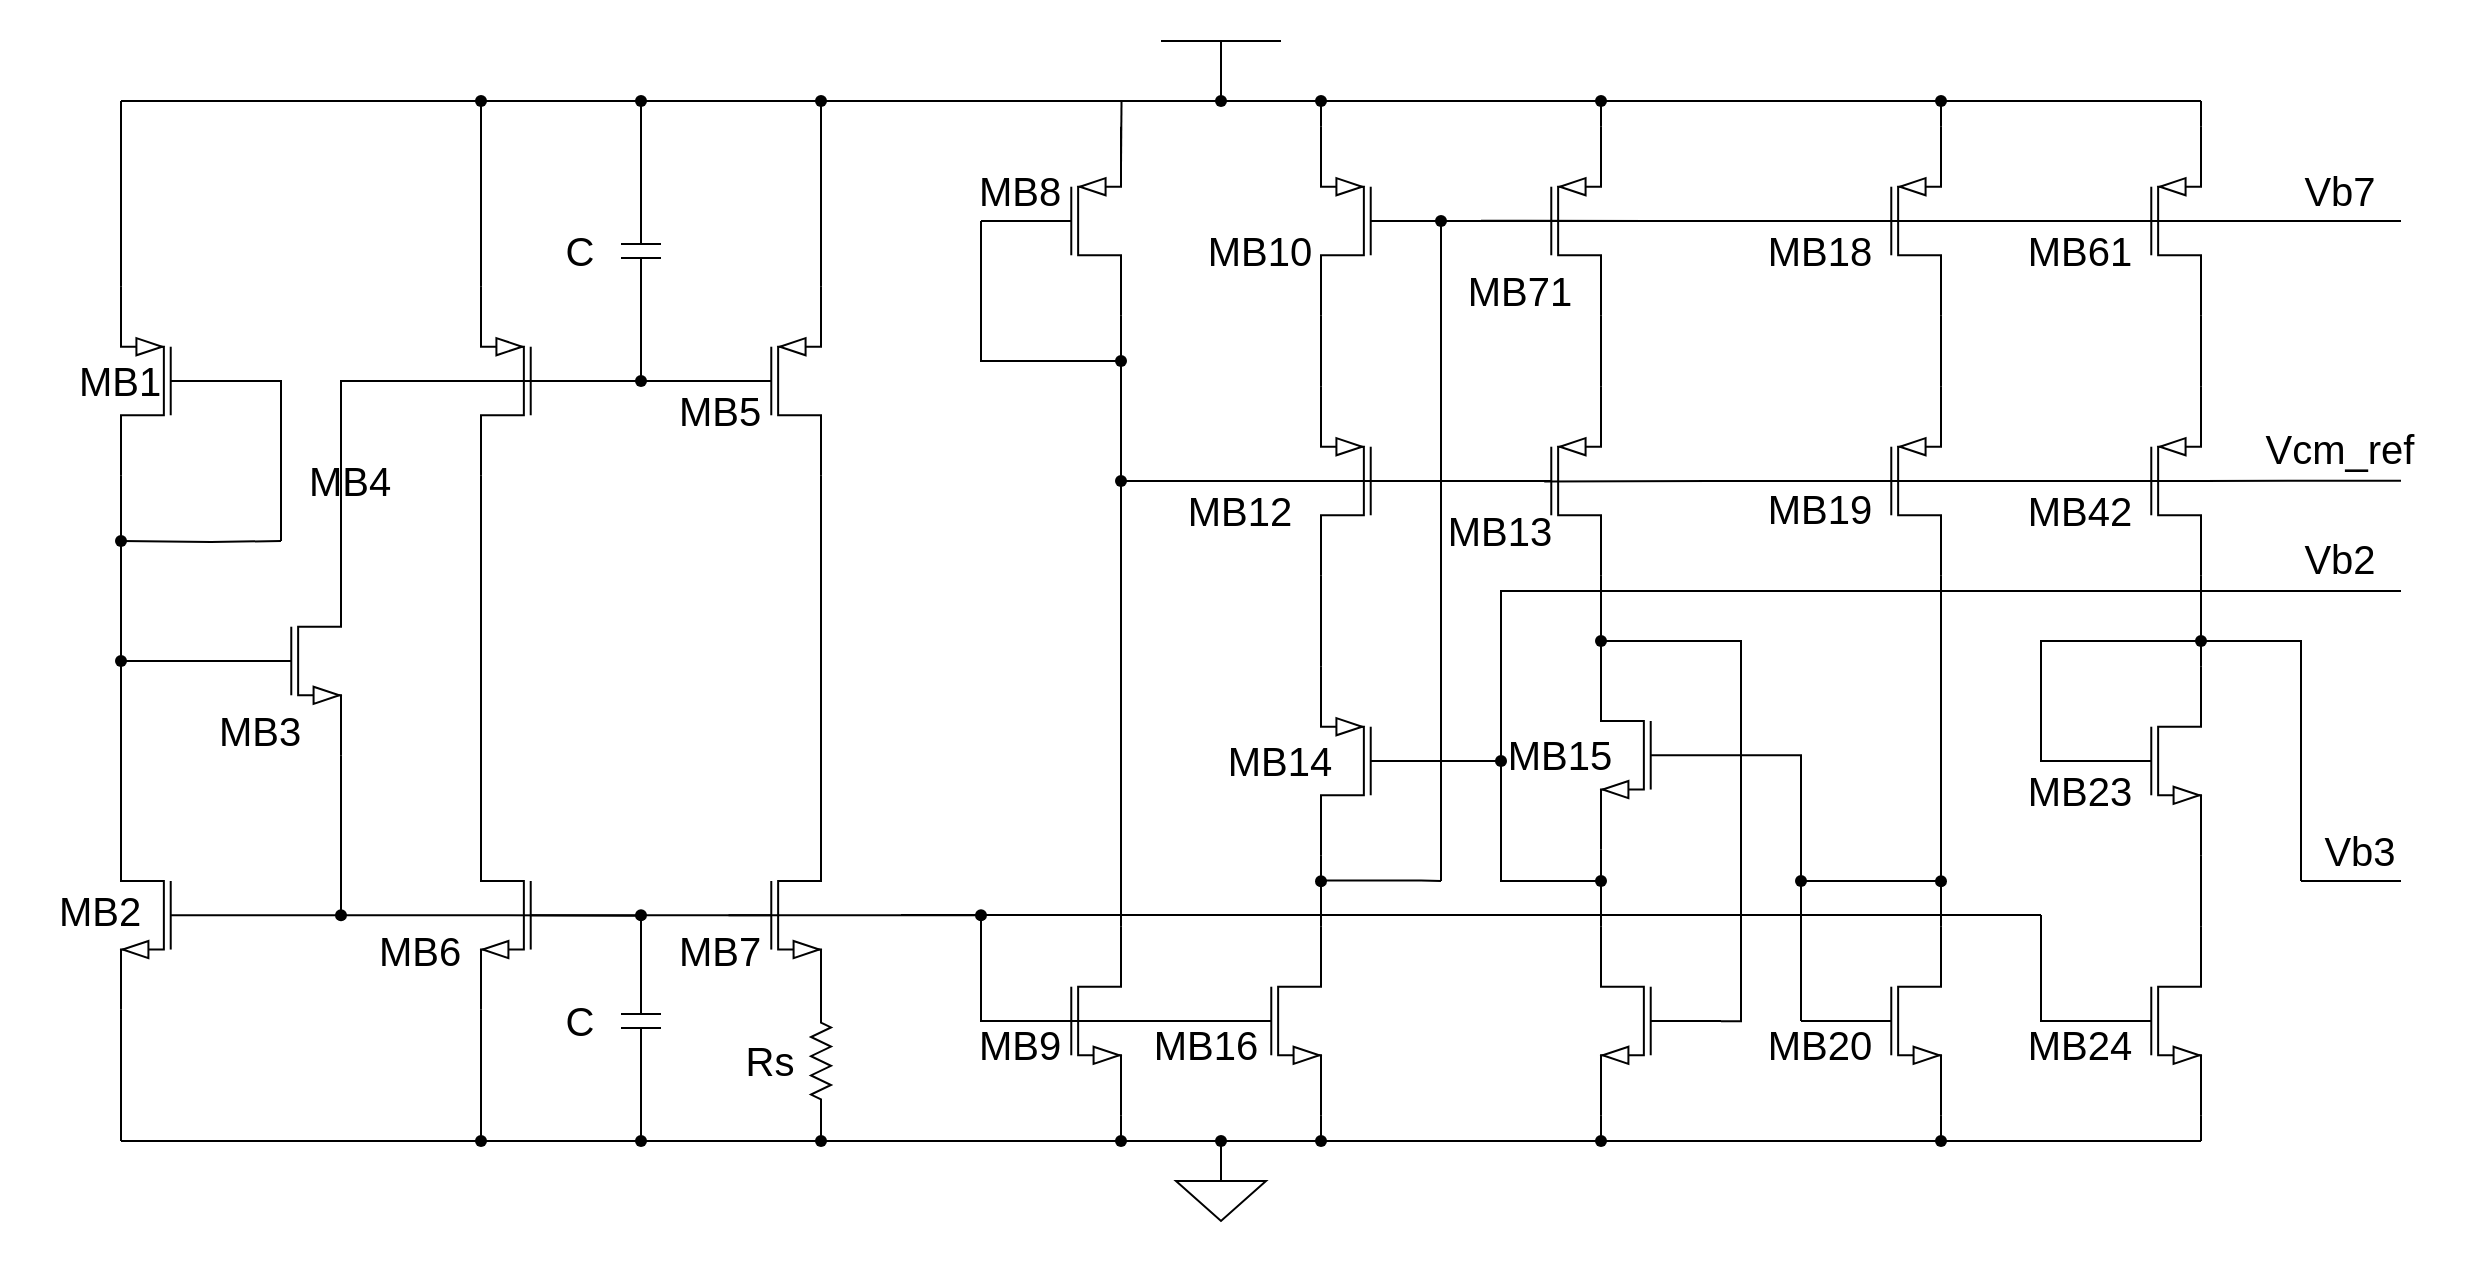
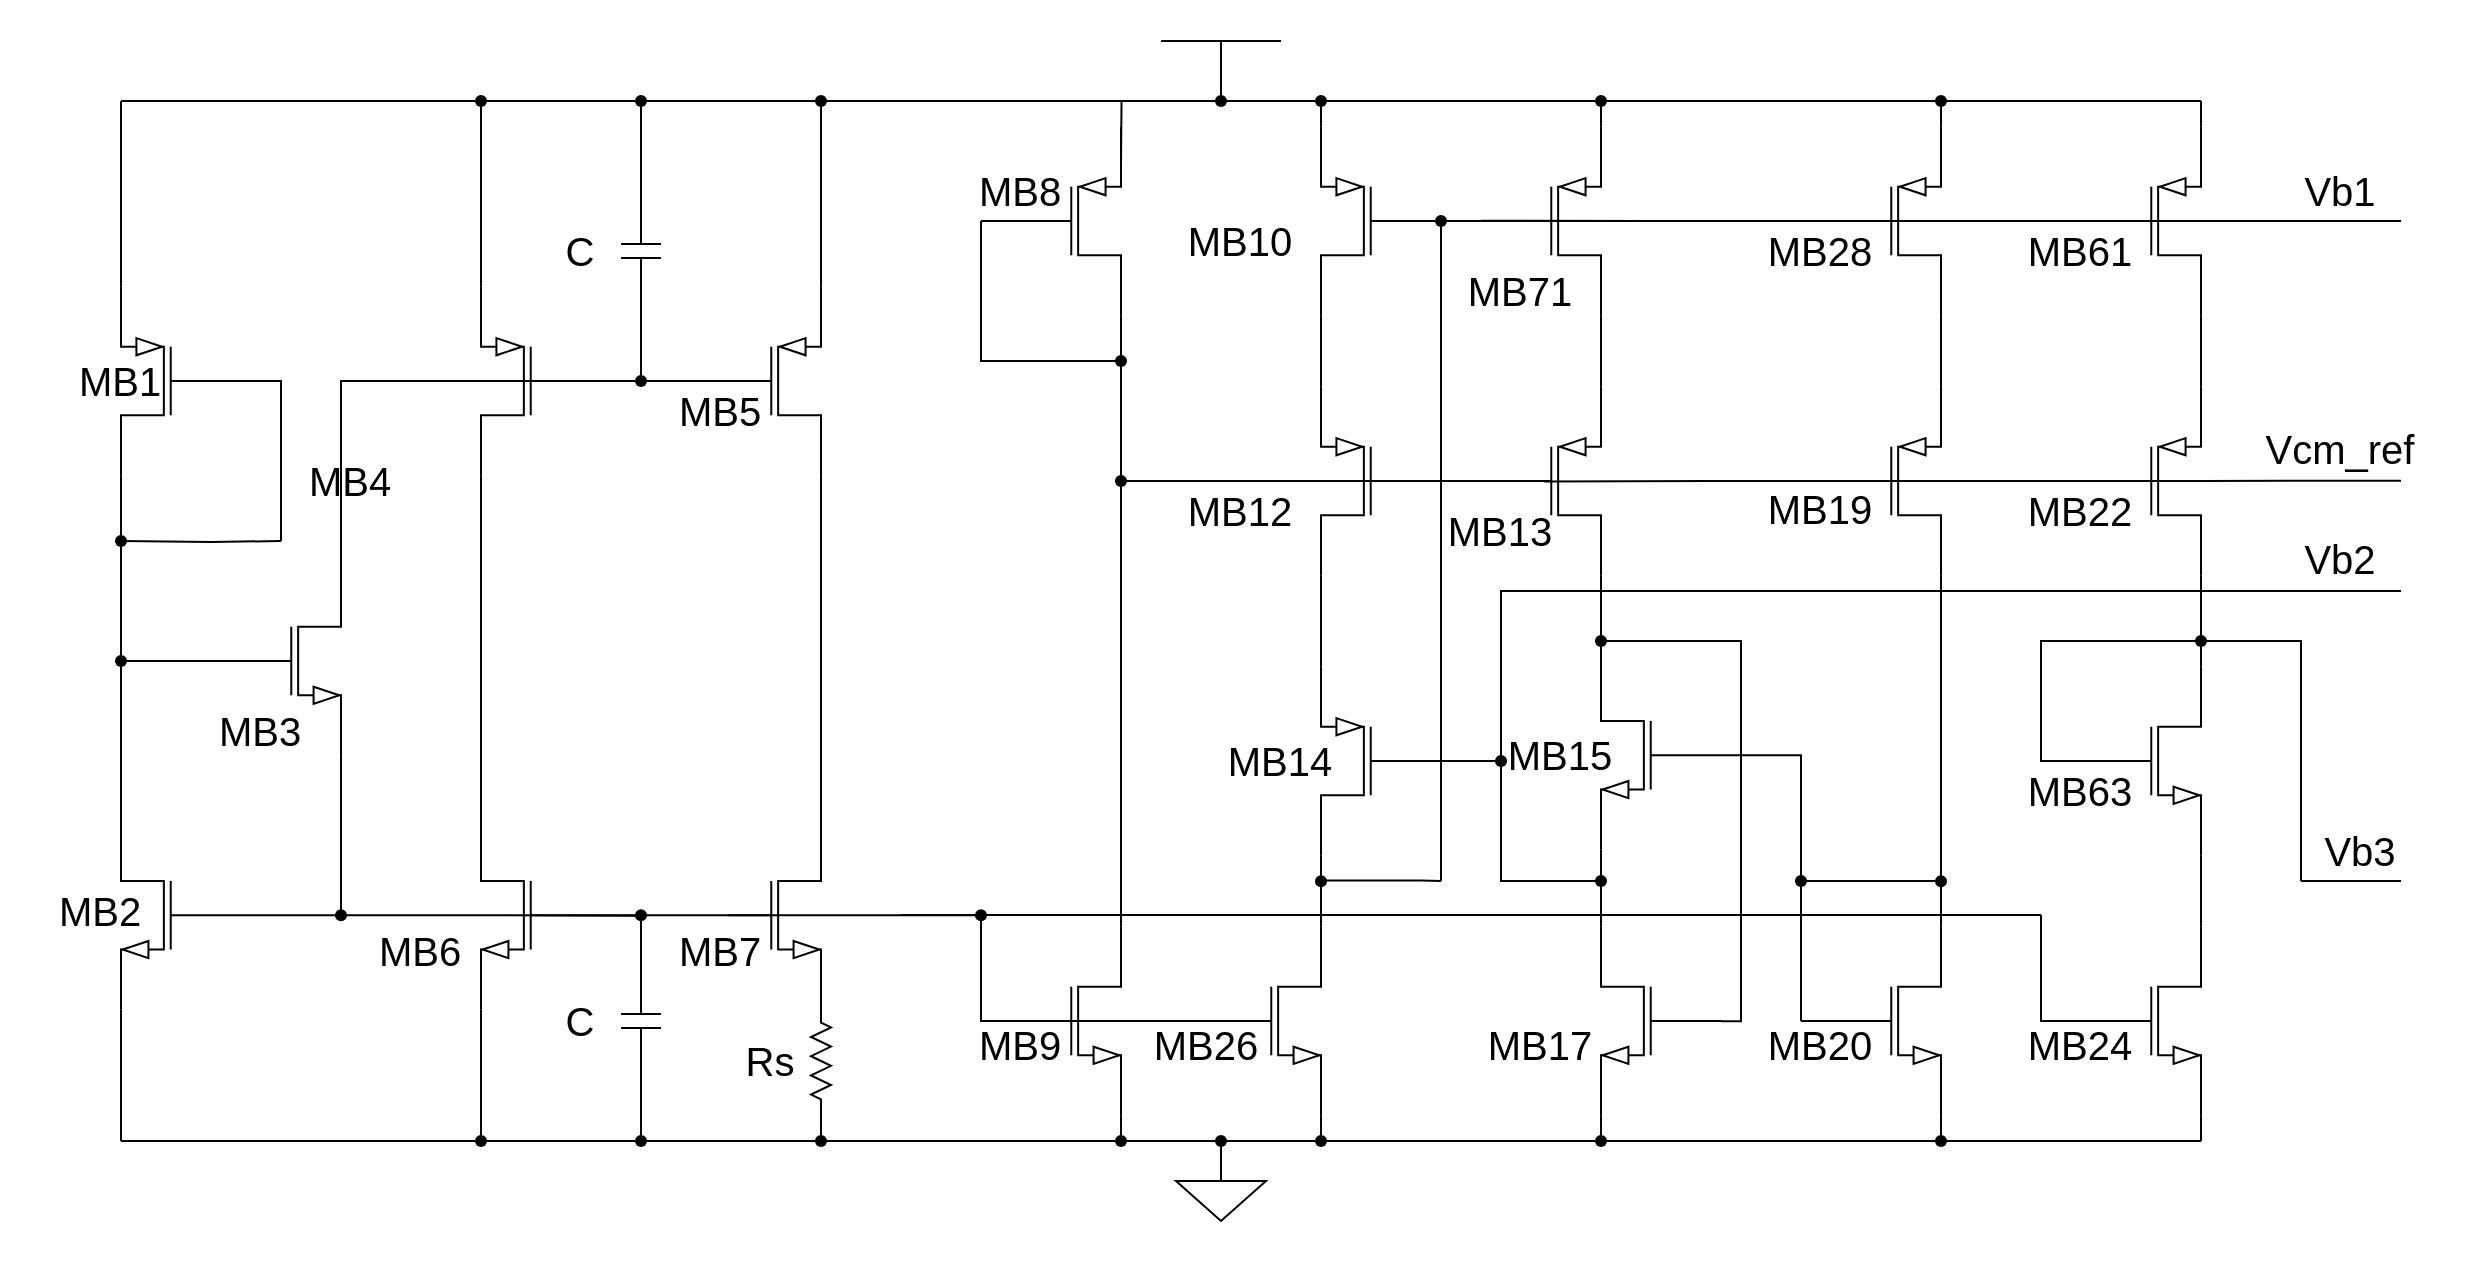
node "Vb7": label "Vb7" -> "Vb1"
node "MB10": moved (1261, 251) -> (1241, 241)
node "MB18": label "MB18" -> "MB28"
node "MB42": label "MB42" -> "MB22"
node "MB23": label "MB23" -> "MB63"
node "MB16": label "MB16" -> "MB26"
node "MB17": added
